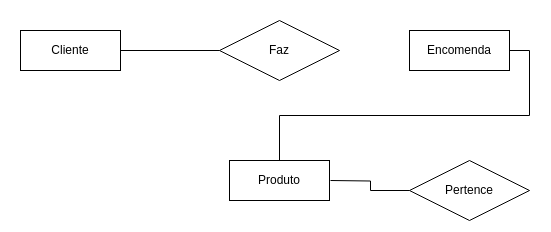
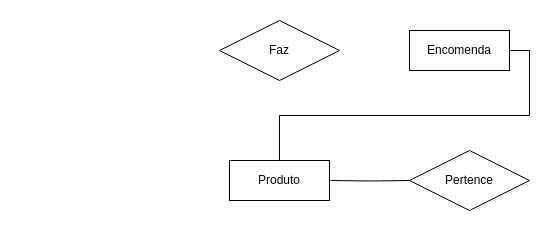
node "Cliente": removed
edge "Cliente" -- "Faz": removed
node "Pertence": moved (470, 191) -> (470, 181)
